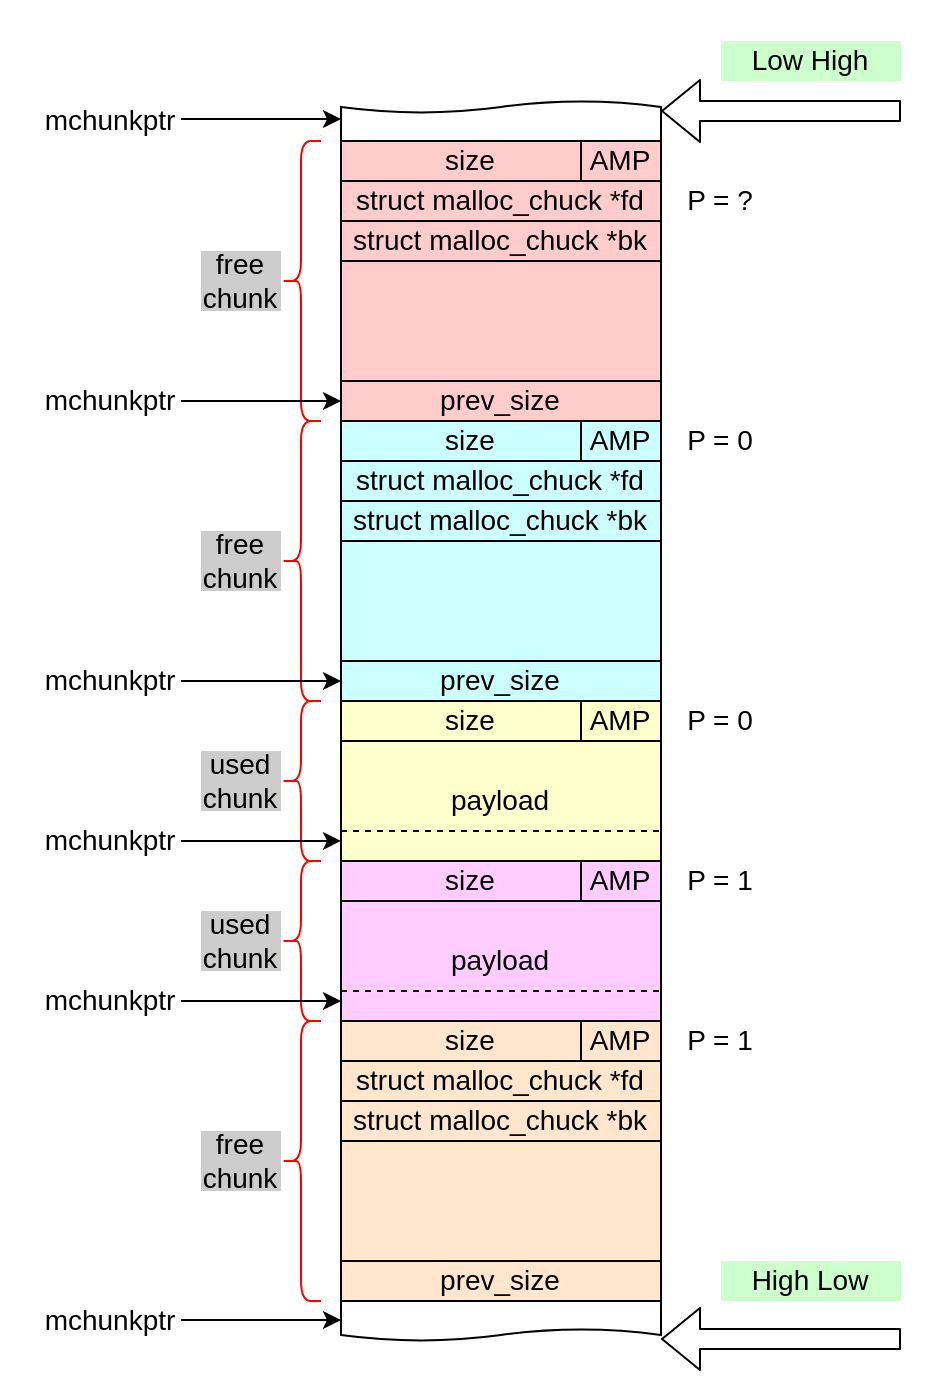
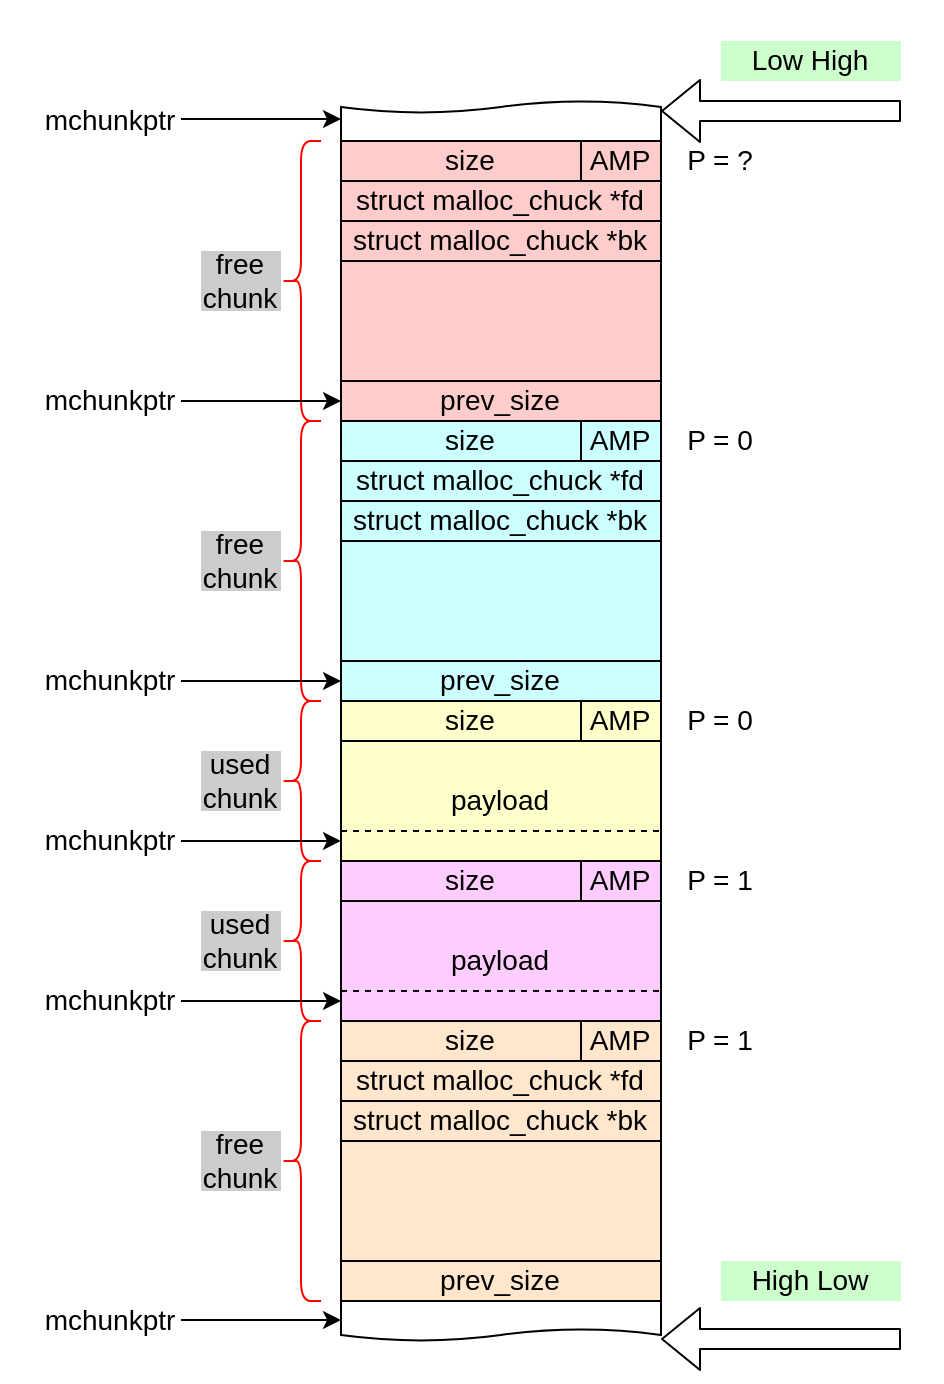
node "P = ?": moved (721, 201) -> (721, 161)
